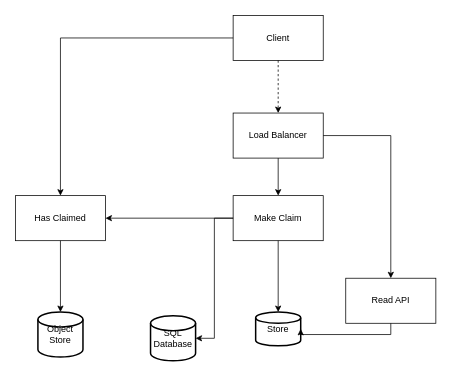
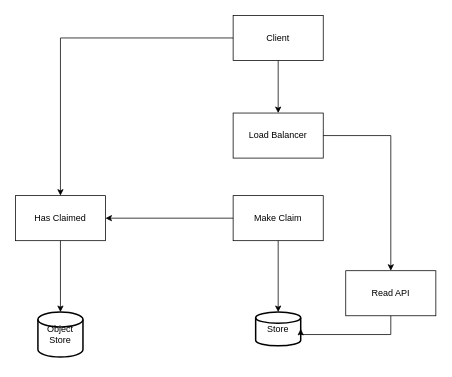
edge "Client" -> "Load Balancer": style dashed -> solid
edge "Load Balancer" -> "Make Claim": removed
edge "Make Claim" -> "SQL Database": removed
node "Read API": moved (390, 300) -> (390, 293)
node "SQL Database": removed
